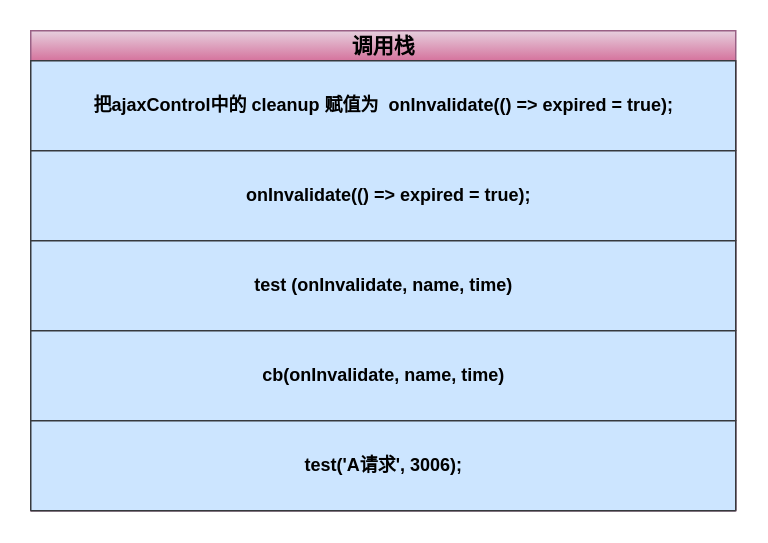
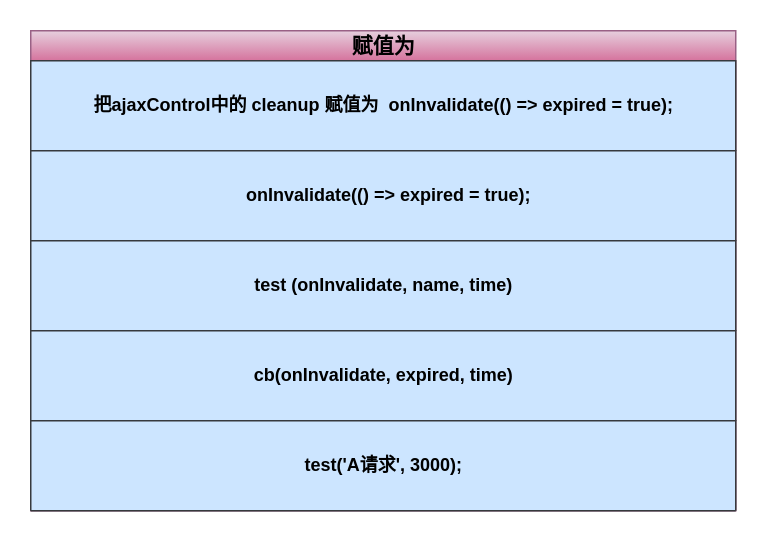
node "调用栈": label "调用栈" -> "赋值为"
node "cb(onInvalidate, name, time)": label "cb(onInvalidate, name, time)" -> "cb(onInvalidate, expired, time)"
node "test('A请求', 3006);": label "test('A请求', 3006);" -> "test('A请求', 3000);"
